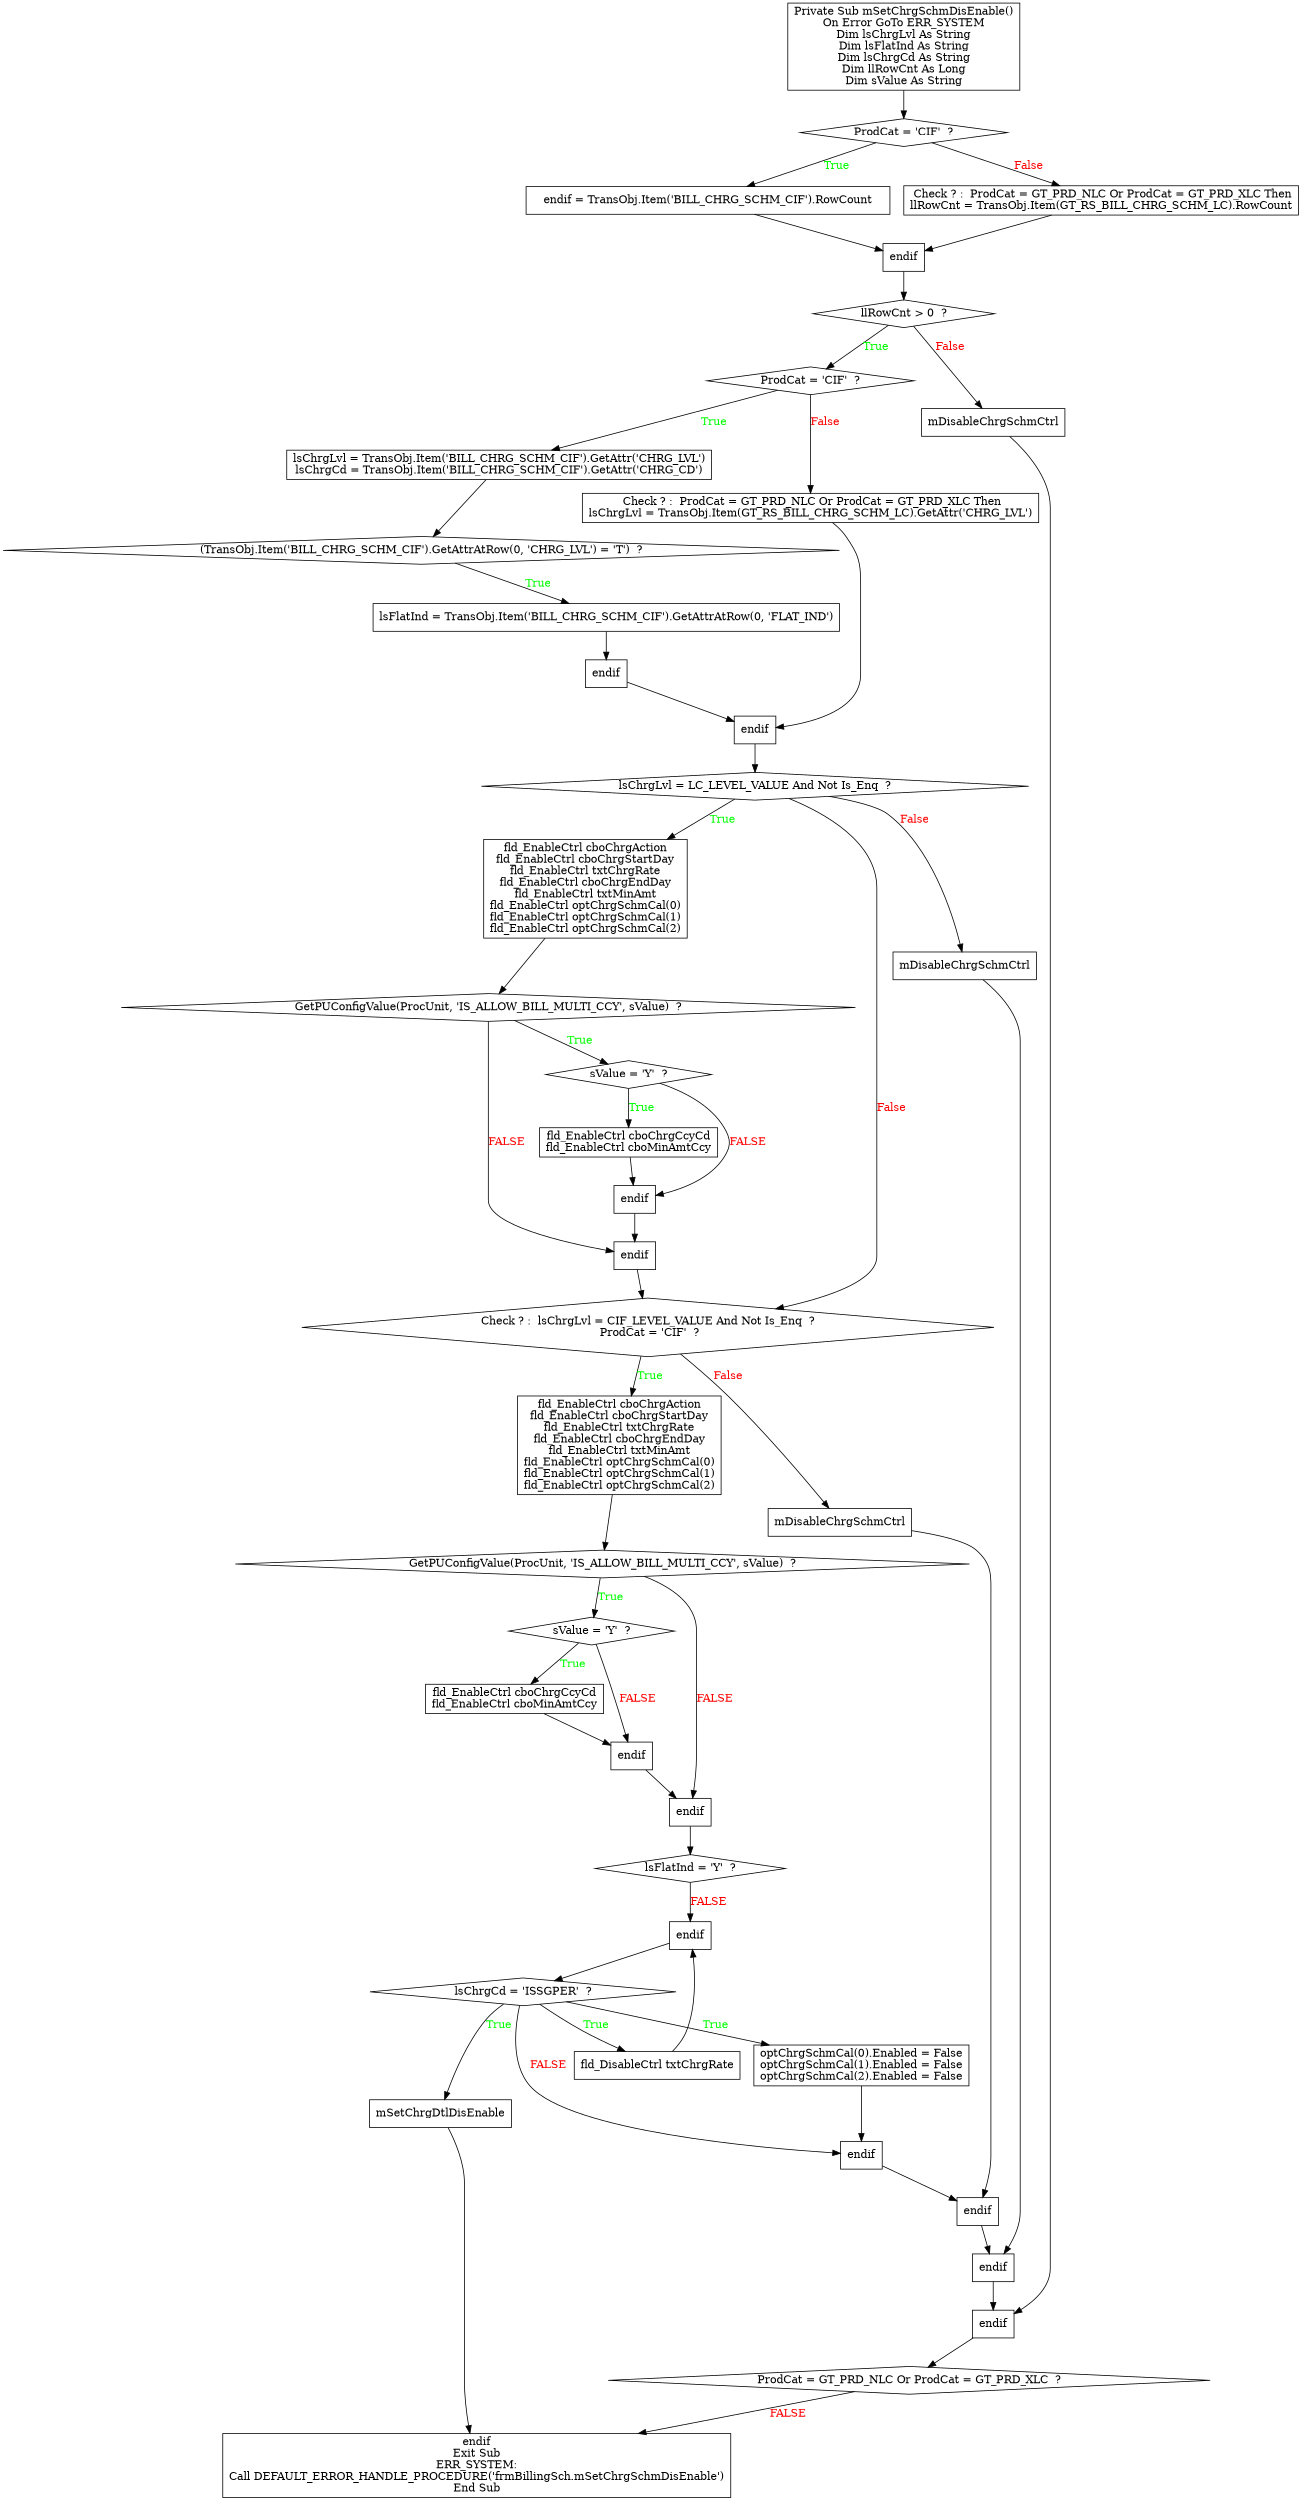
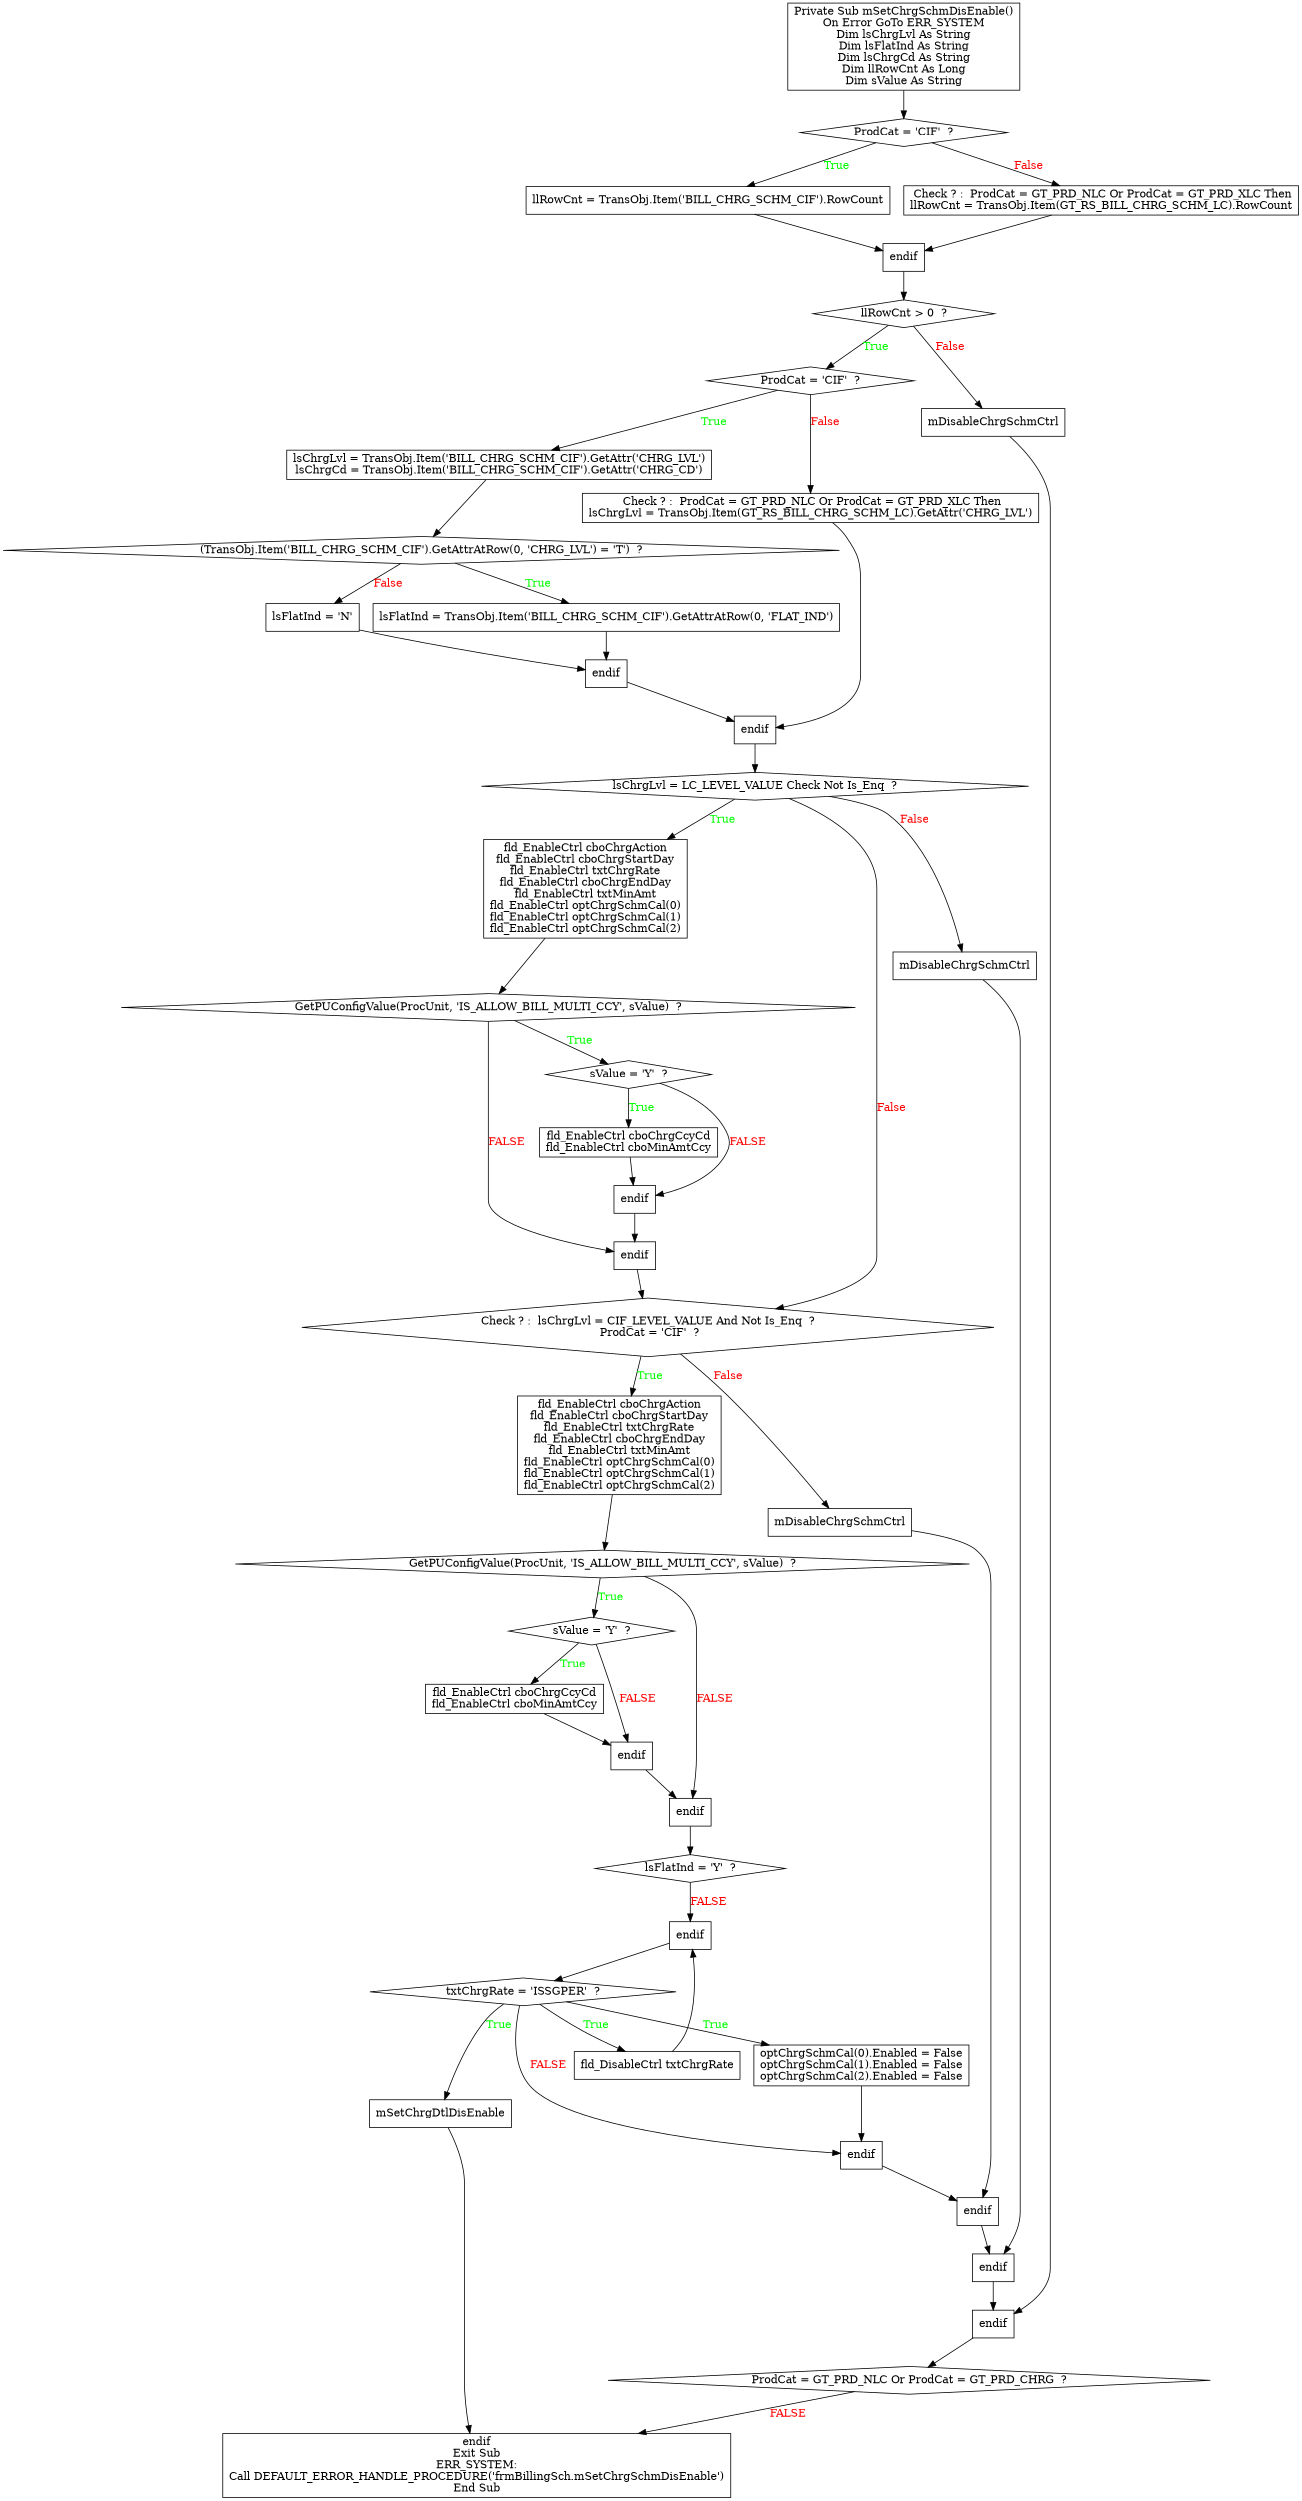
node "endif = TransObj.Item('BILL_CHRG_SCHM_CIF').RowCount": label "endif = TransObj.Item('BILL_CHRG_SCHM_CIF').RowCount" -> "llRowCnt = TransObj.Item('BILL_CHRG_SCHM_CIF').RowCount"
node "lsFlatInd = 'N'": added
node "lsChrgLvl = LC_LEVEL_VALUE And Not Is_Enq  ?": label "lsChrgLvl = LC_LEVEL_VALUE And Not Is_Enq  ?" -> "lsChrgLvl = LC_LEVEL_VALUE Check Not Is_Enq  ?"
node "lsChrgCd = 'ISSGPER'  ?": label "lsChrgCd = 'ISSGPER'  ?" -> "txtChrgRate = 'ISSGPER'  ?"
node "ProdCat = GT_PRD_NLC Or ProdCat = GT_PRD_XLC  ?": label "ProdCat = GT_PRD_NLC Or ProdCat = GT_PRD_XLC  ?" -> "ProdCat = GT_PRD_NLC Or ProdCat = GT_PRD_CHRG  ?"
